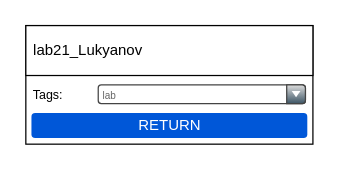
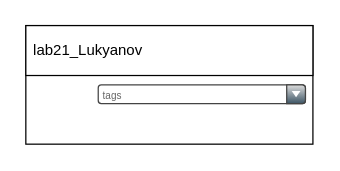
node "Tags:": removed
node "lab": label "lab" -> "tags"
node "RETURN": removed
